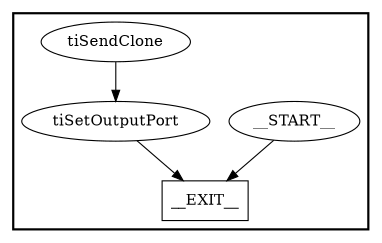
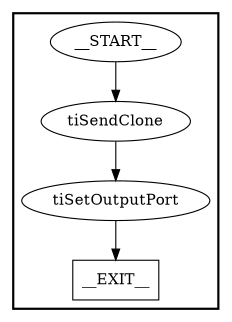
edge "__START__" -> "__EXIT__": now "__START__" -> "tiSendClone"
